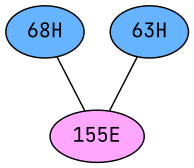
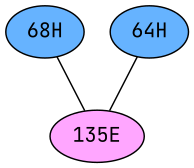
node "63H": label "63H" -> "64H"
node "155E": label "155E" -> "135E"
